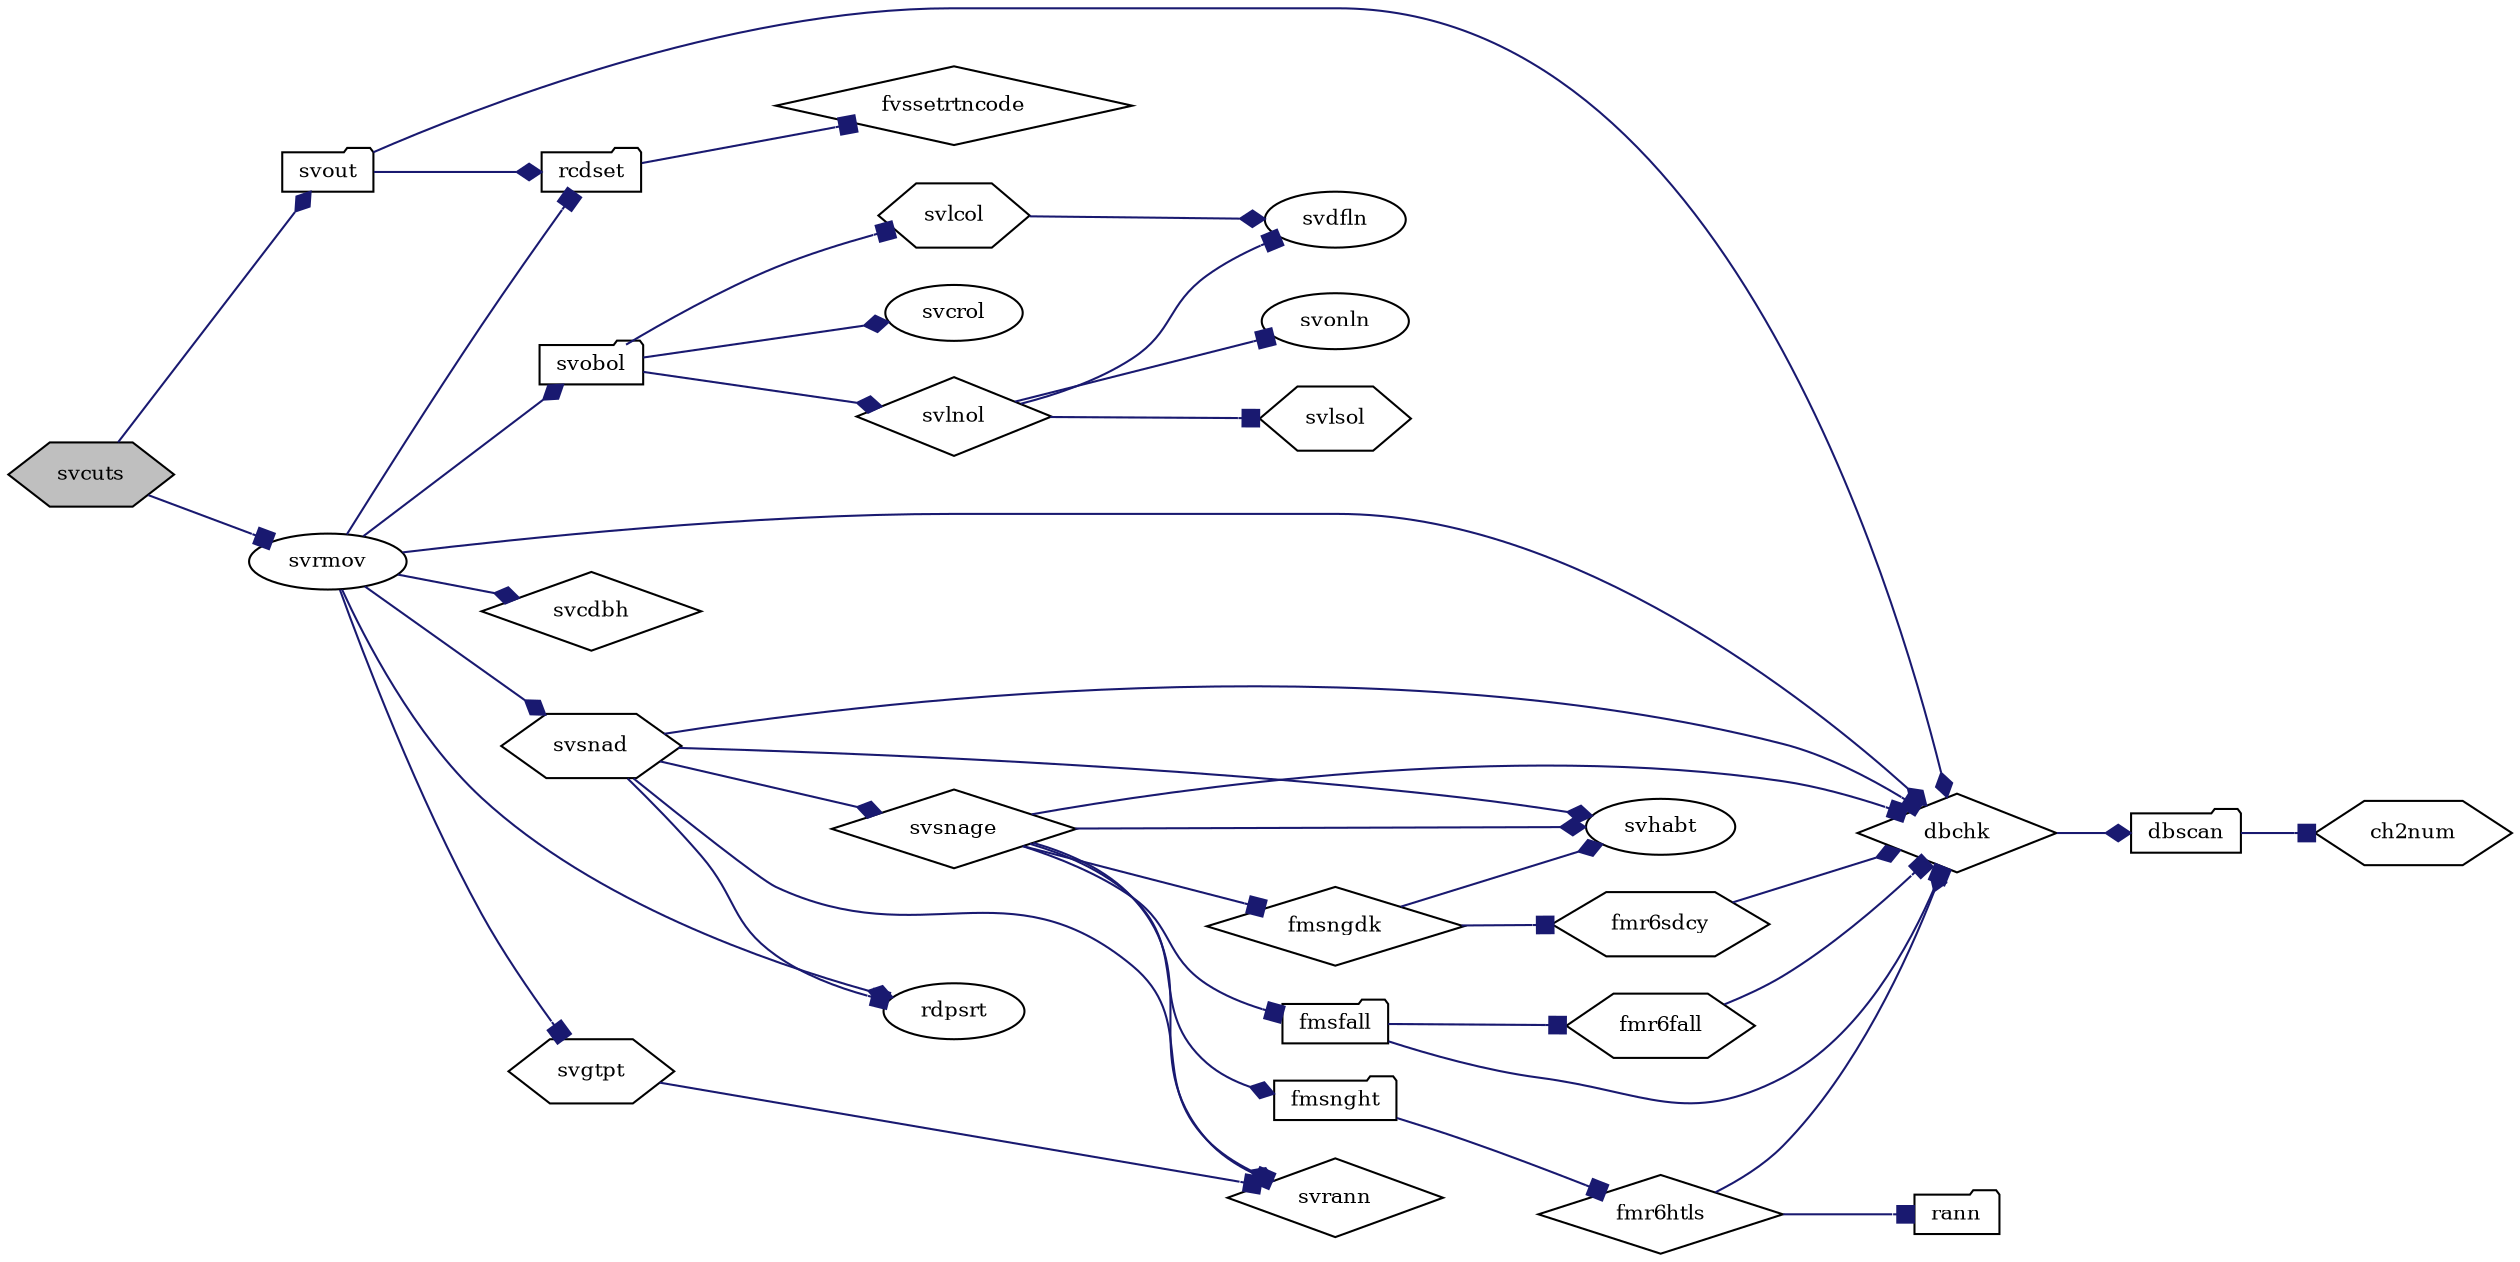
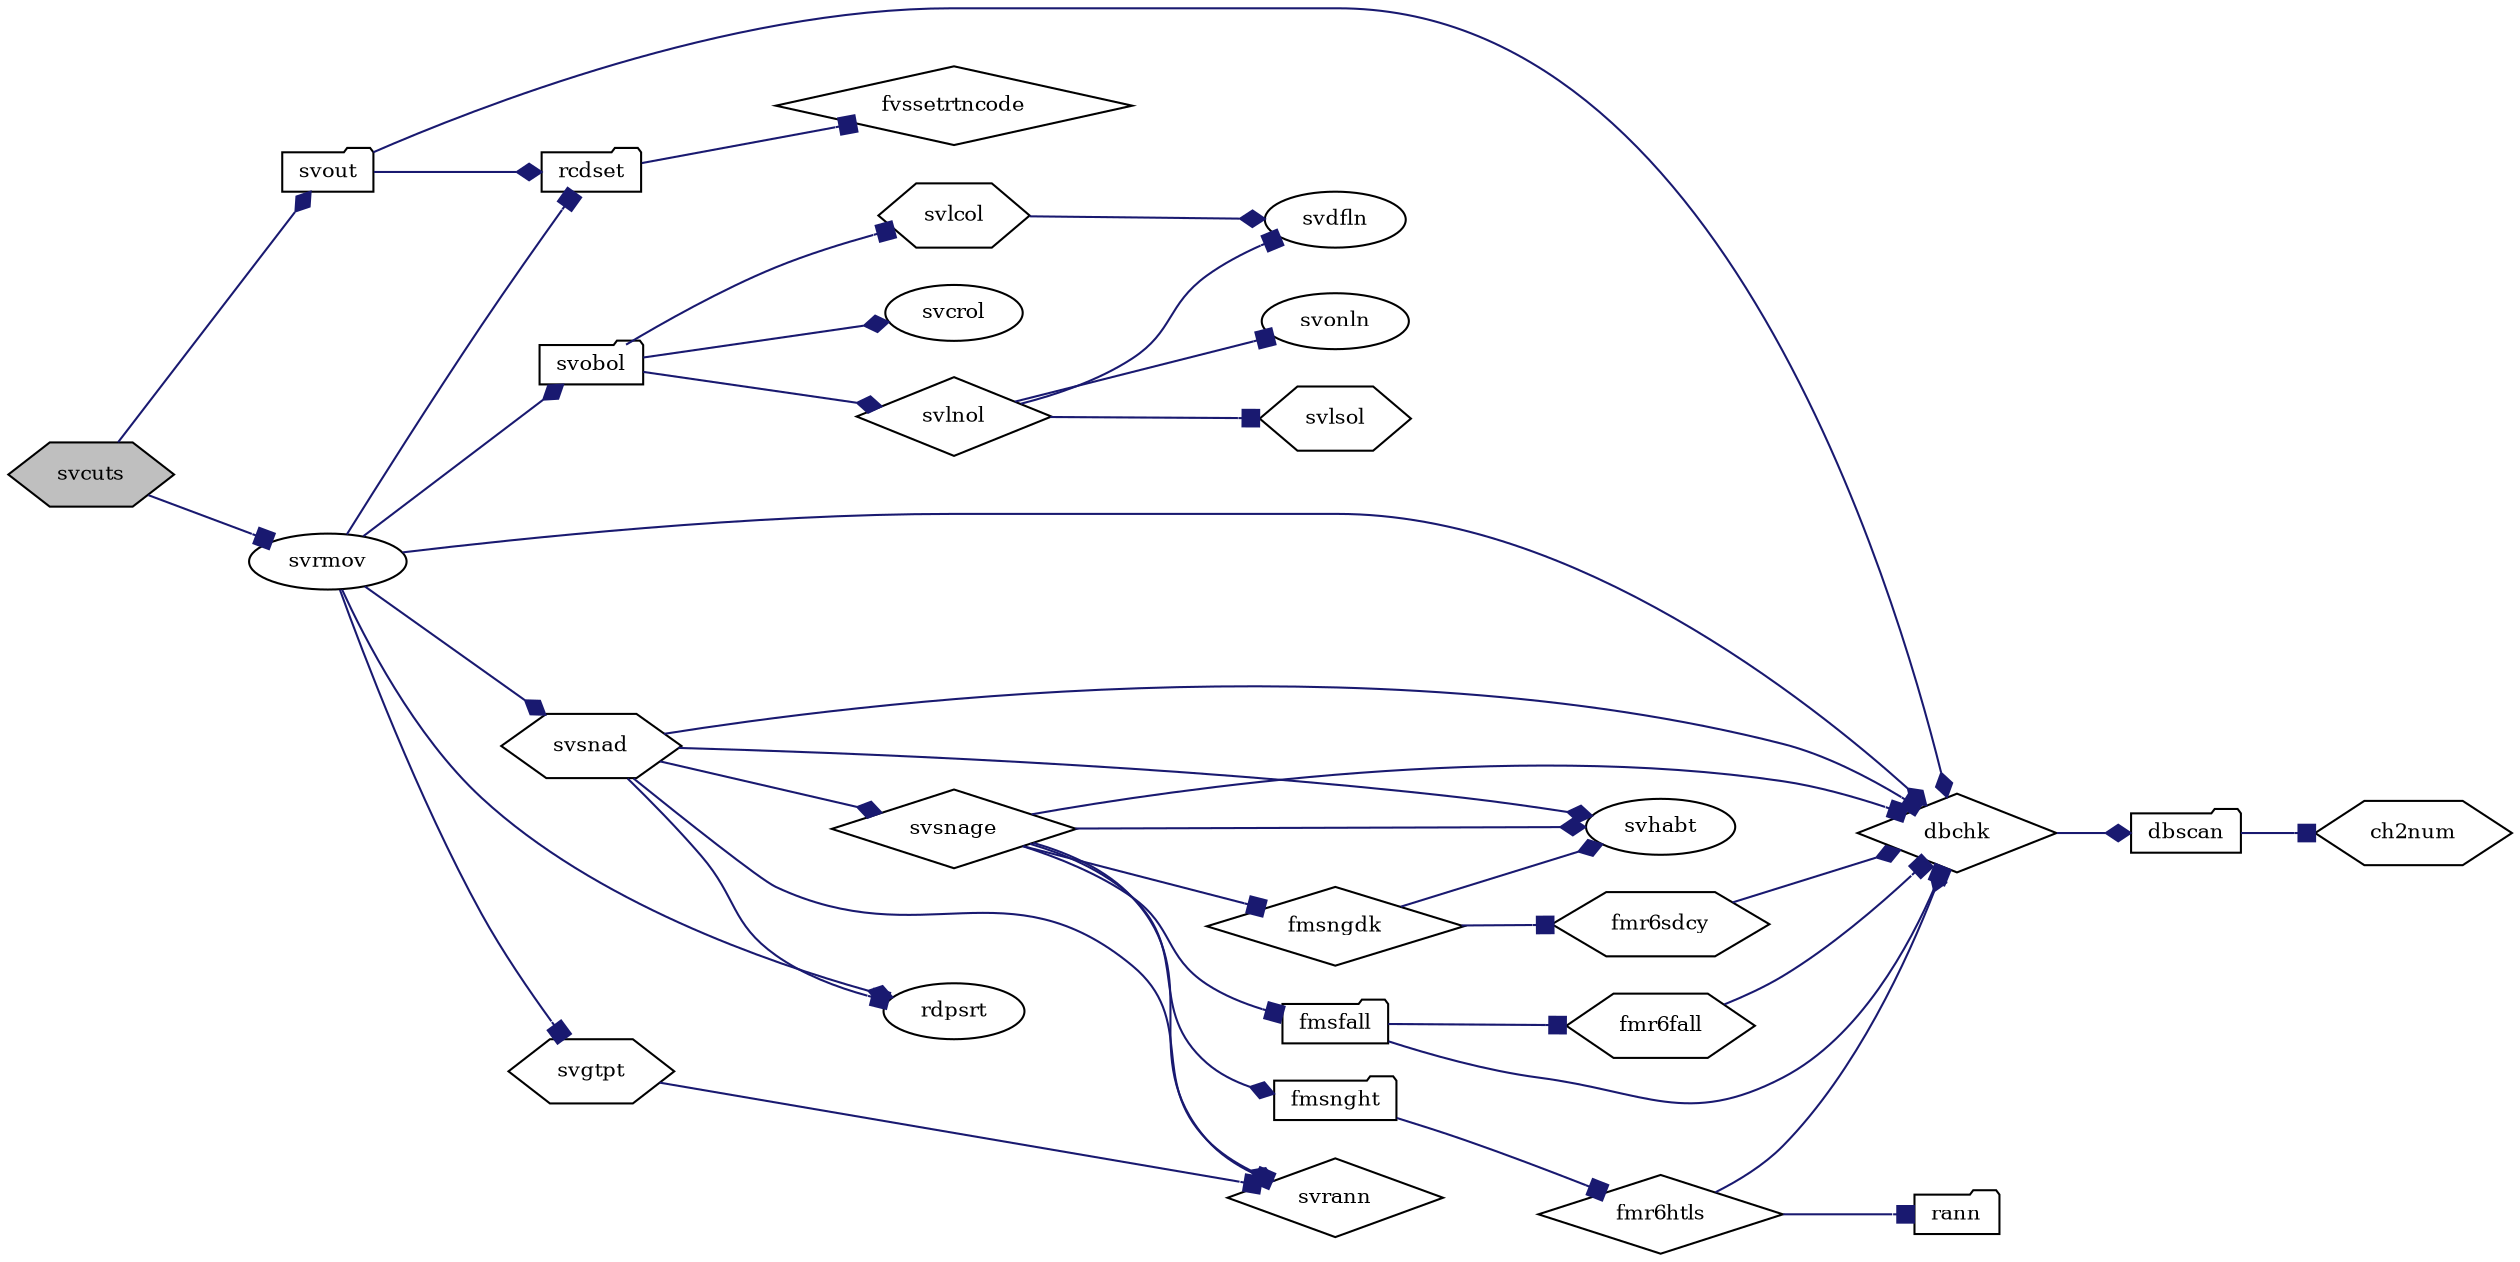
node "svcdbh": removed
